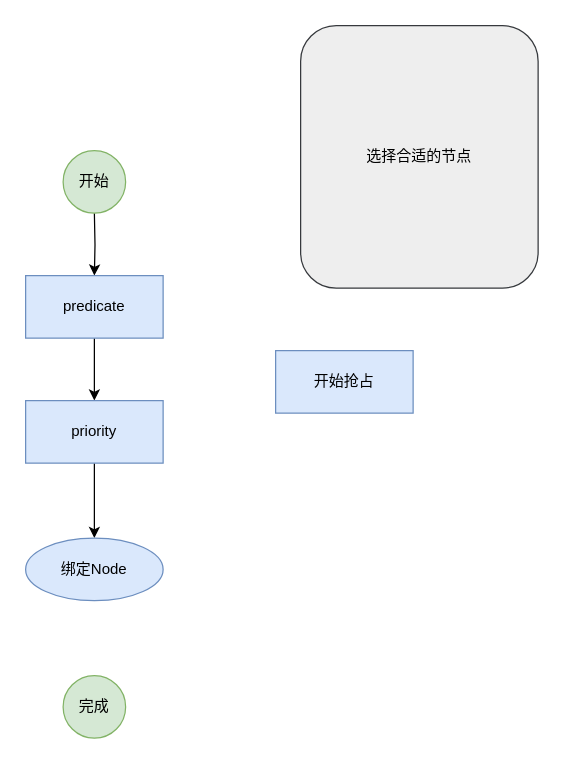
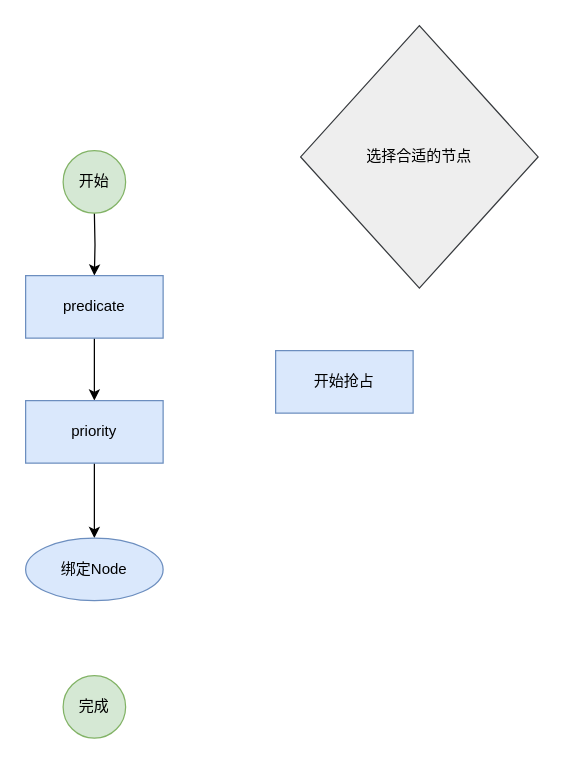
node "选择合适的节点": shape rounded rectangle -> diamond
